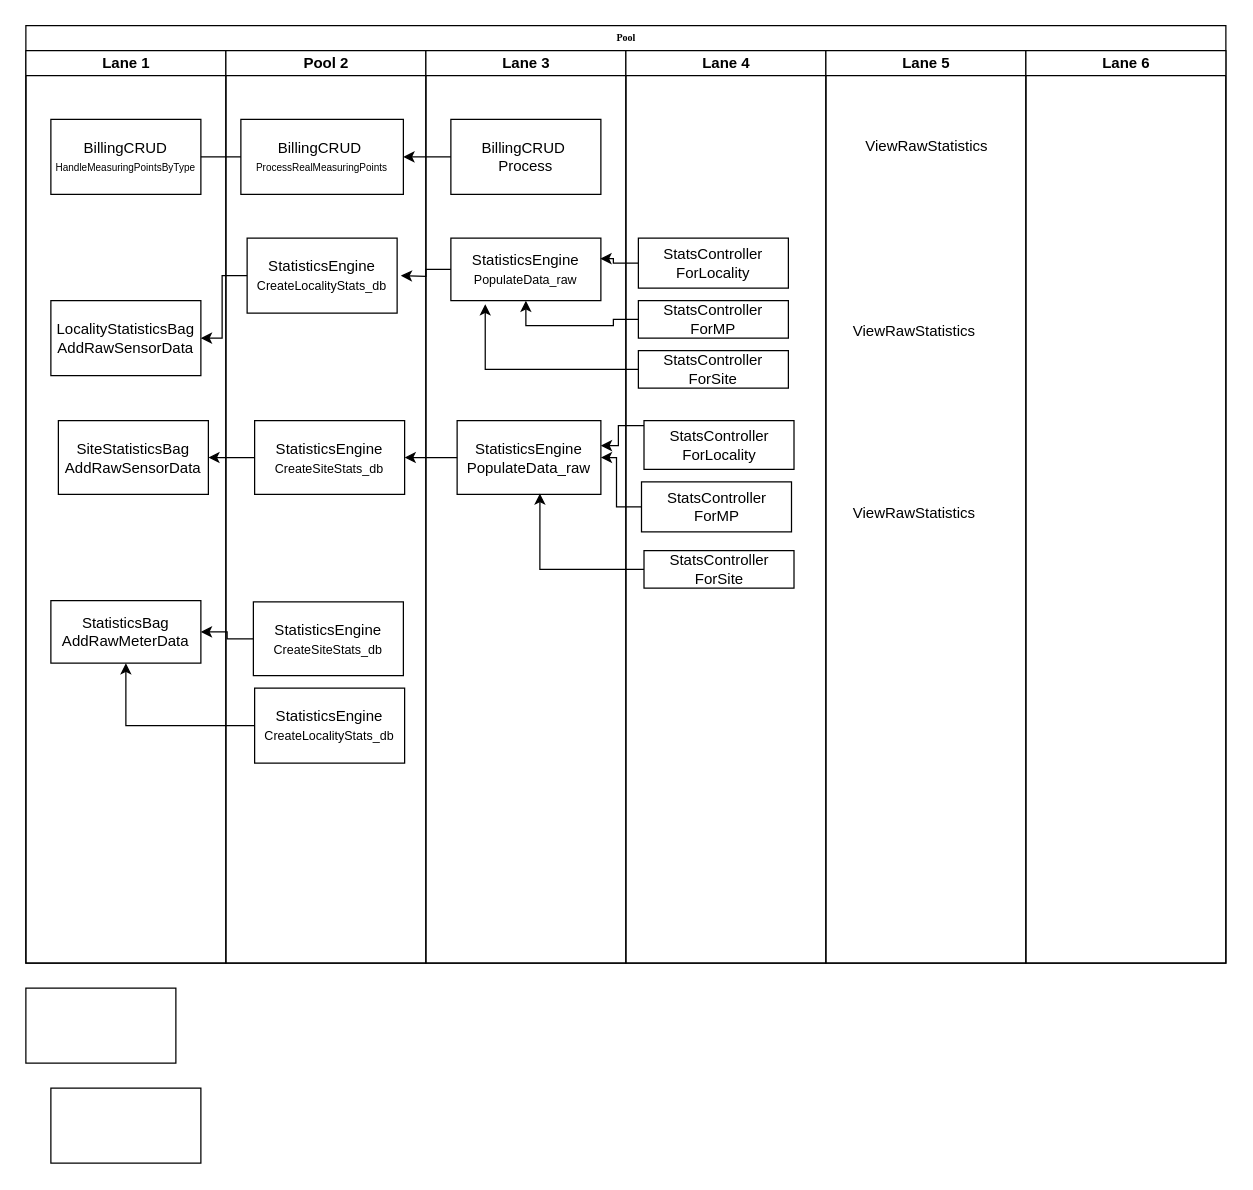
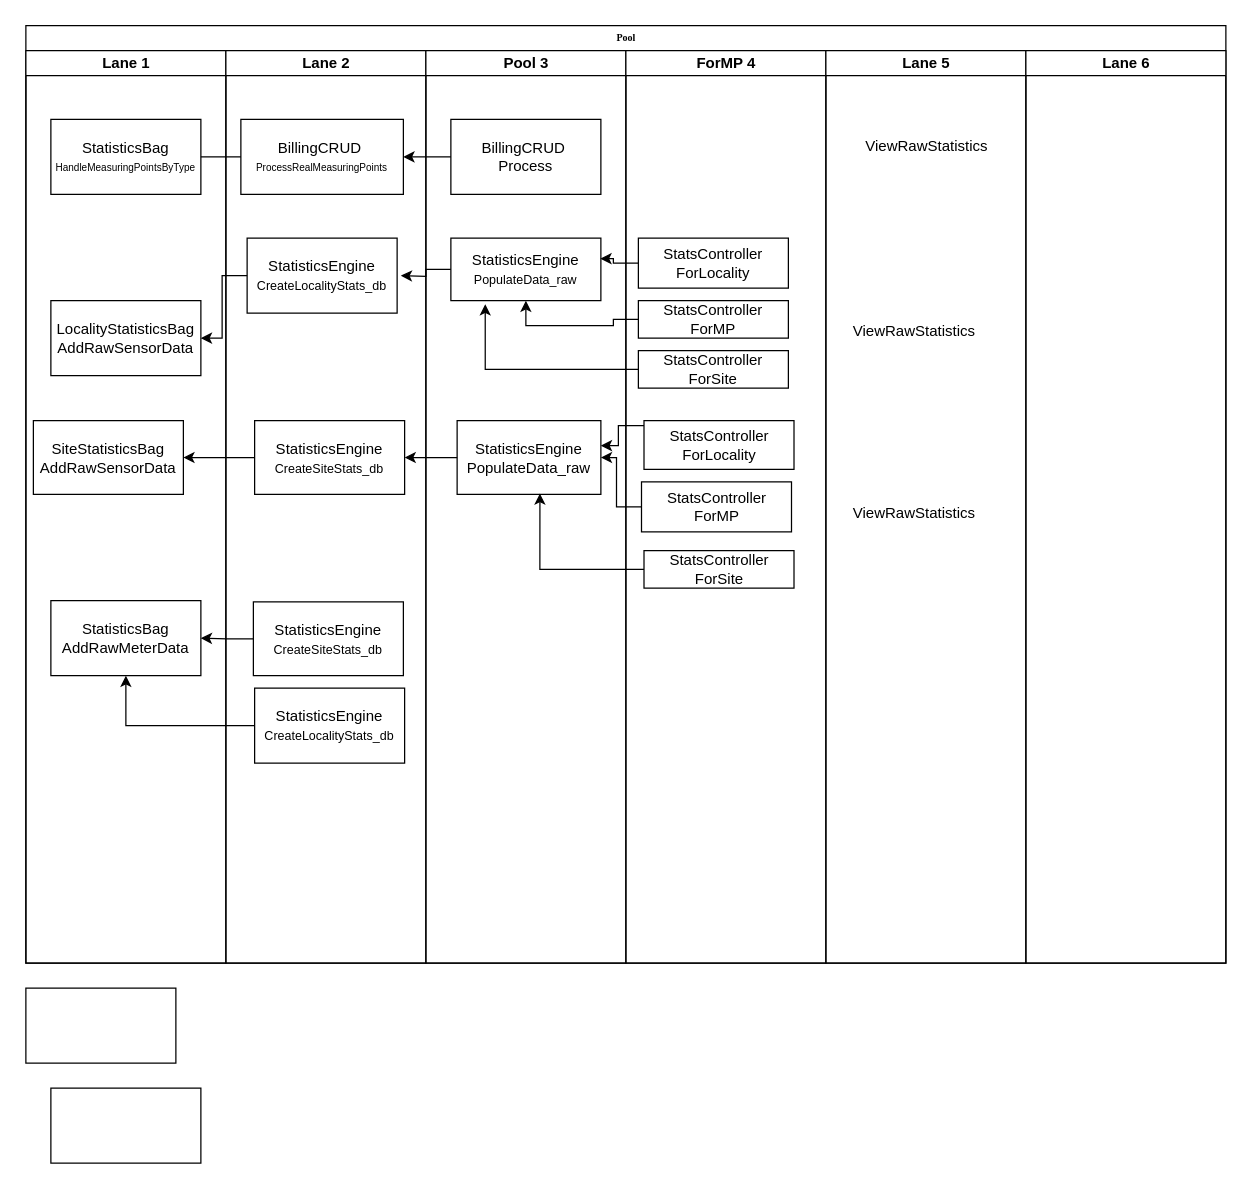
node "Pool 2": label "Pool 2" -> "Lane 2"
node "Lane 3": label "Lane 3" -> "Pool 3"
node "Lane 4": label "Lane 4" -> "ForMP 4"
node "BillingCRUD HandleMeasuringPointsByType": label "BillingCRUD HandleMeasuringPointsByType" -> "StatisticsBag HandleMeasuringPointsByType"
node "SiteStatisticsBag AddRawSensorData": moved (133, 458) -> (108, 458)
node "StatisticsBag AddRawMeterData": size 150x63 -> 150x75
